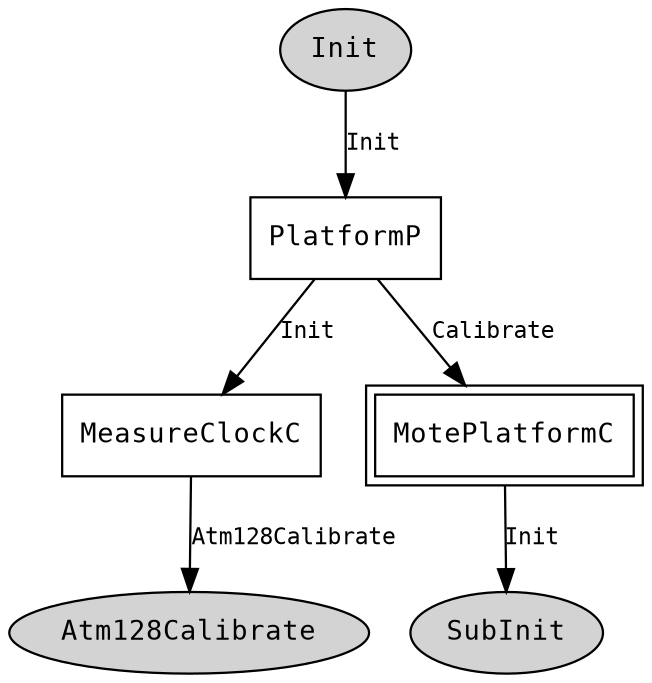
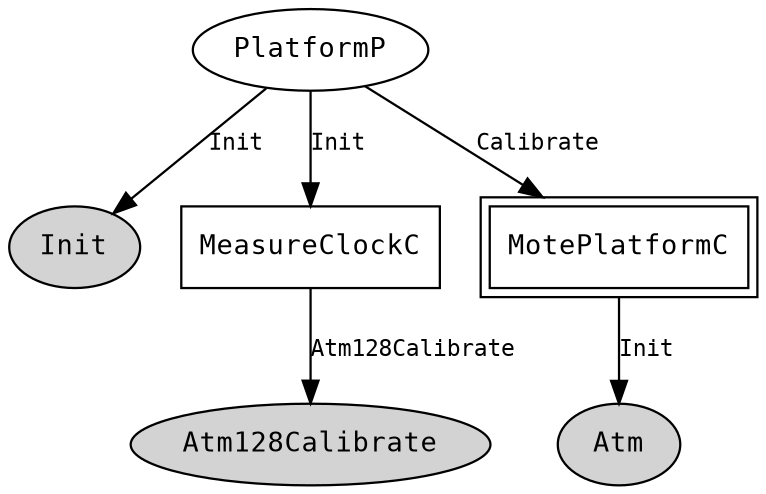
edge "Init" -> "PlatformP": reversed
node "PlatformP": shape box -> ellipse
node "SubInit": label "SubInit" -> "Atm"
